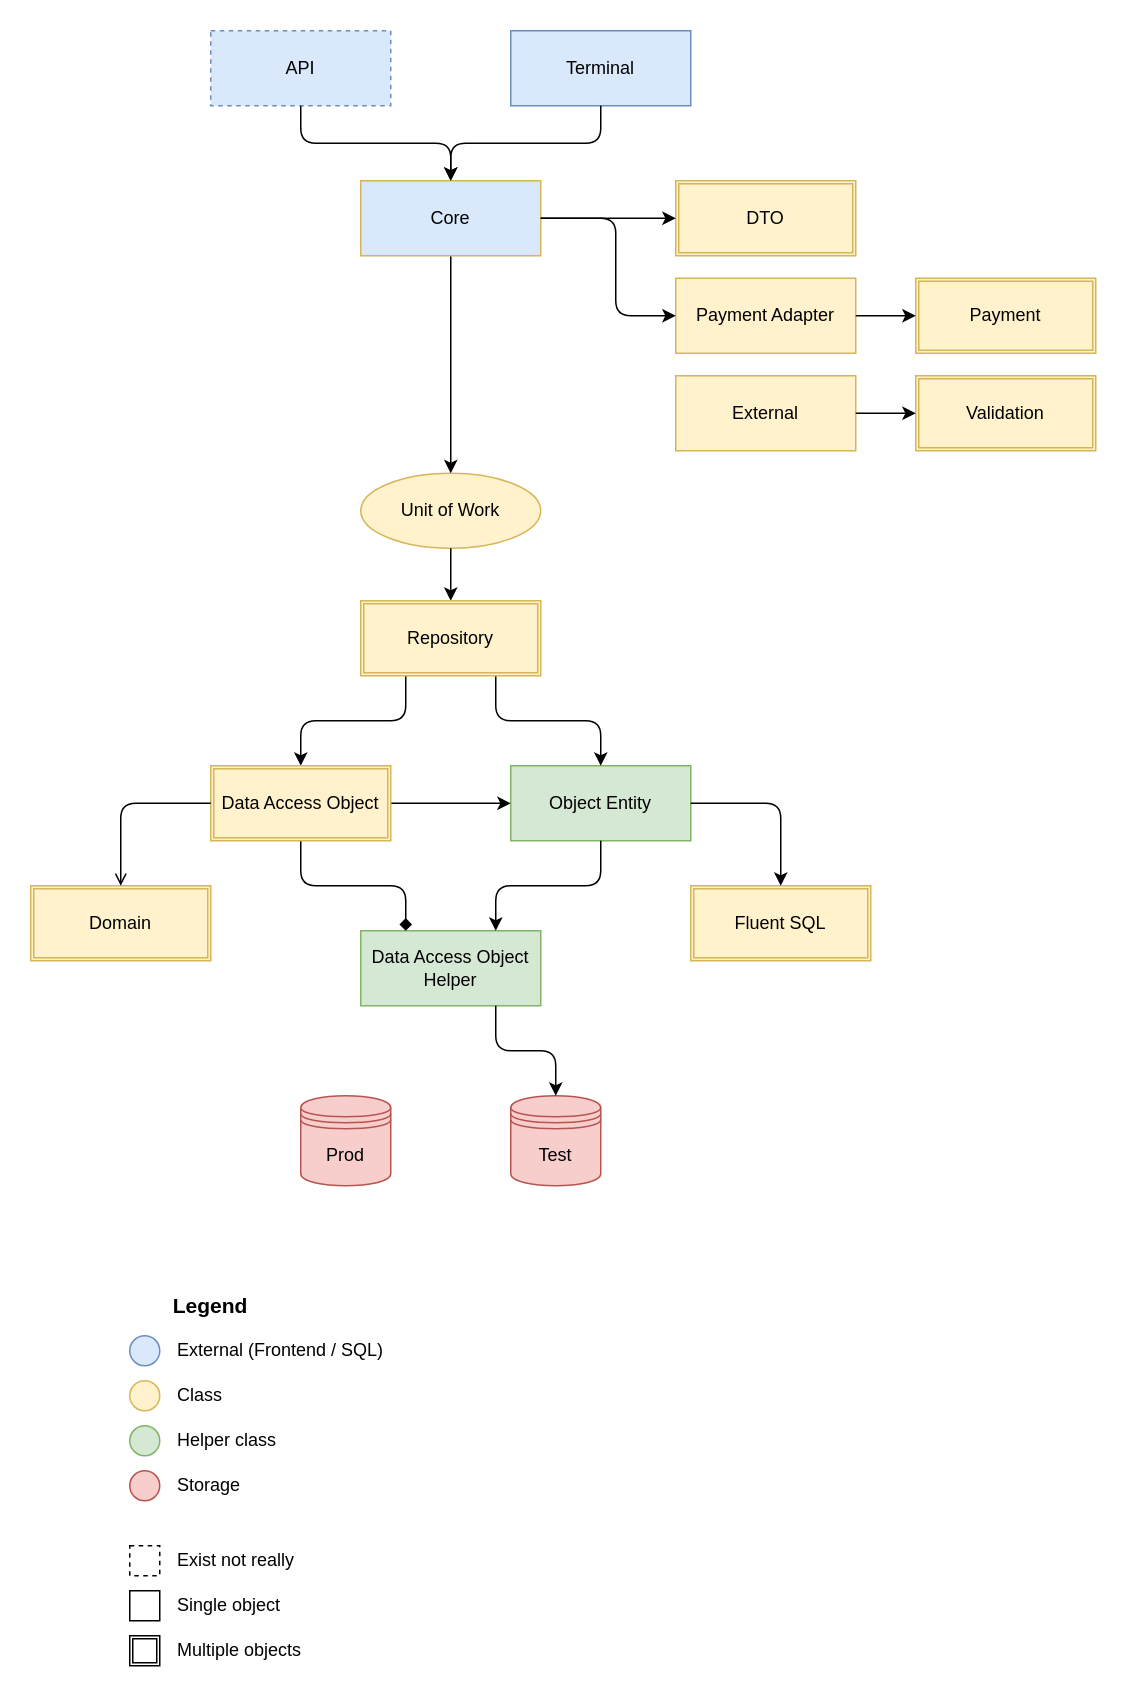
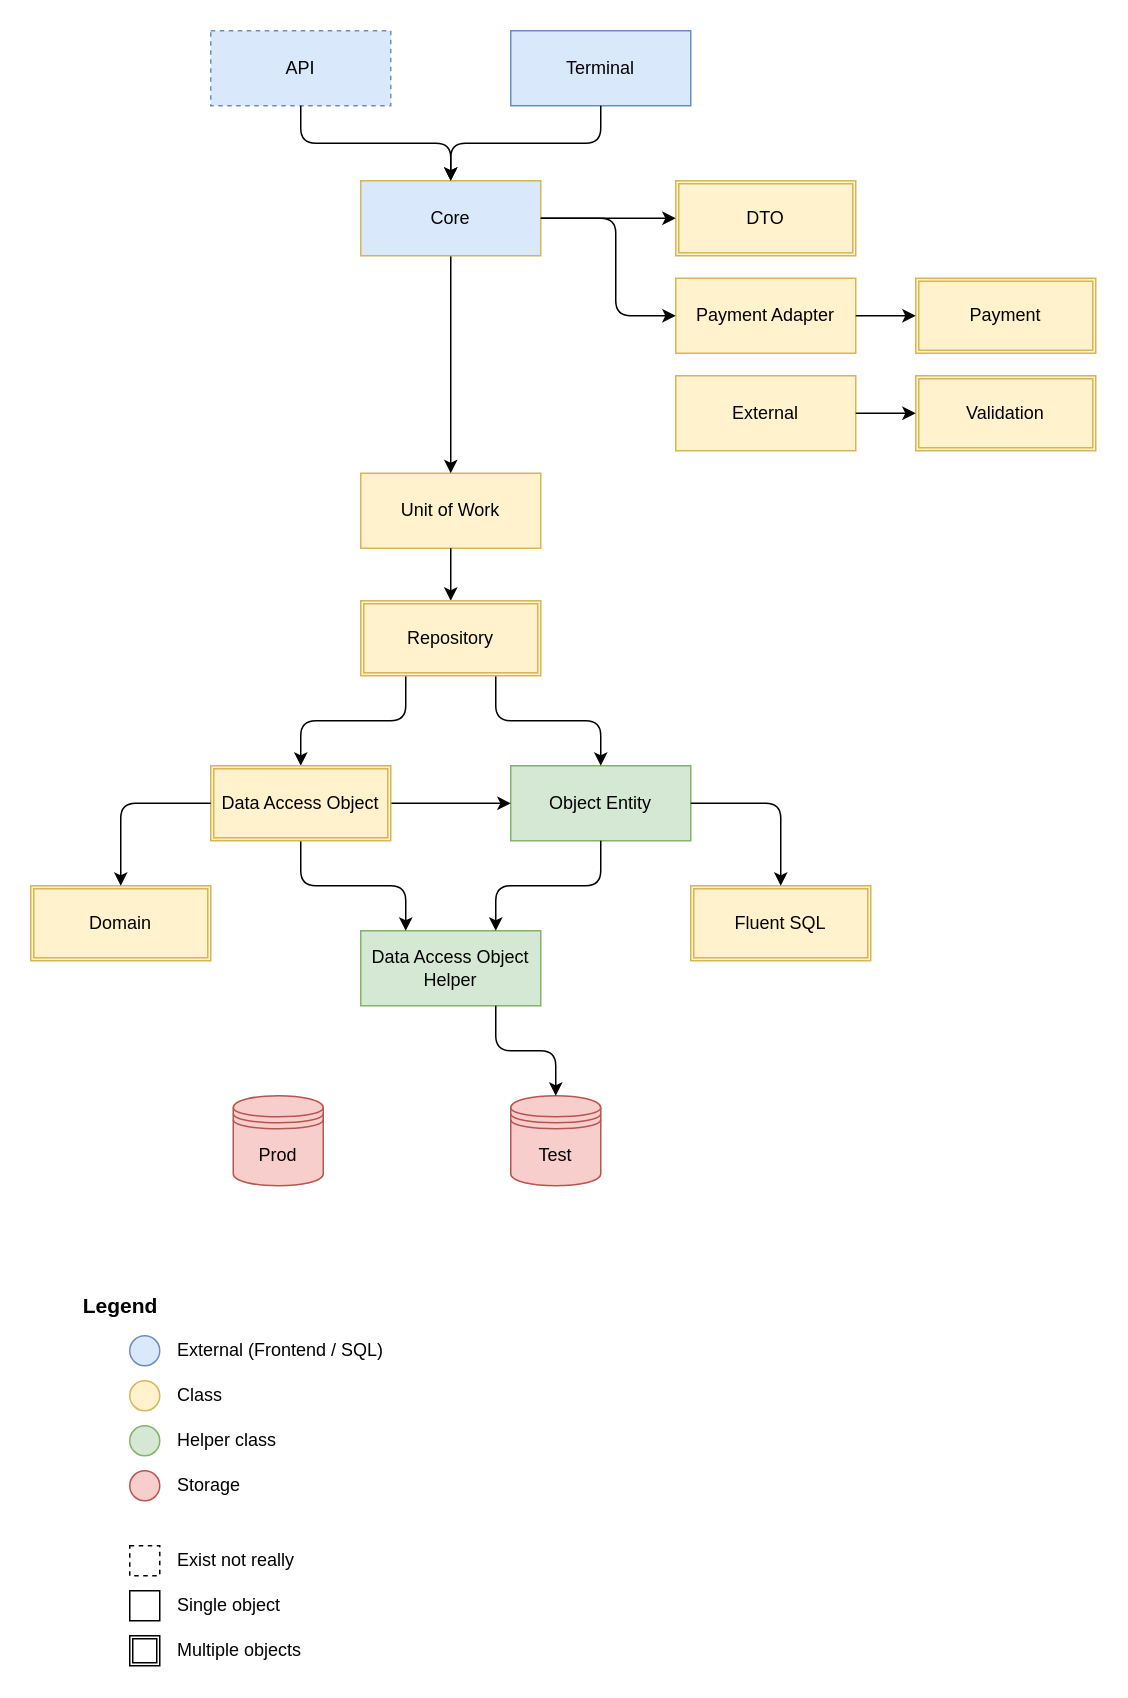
node "Unit of Work": shape ellipse -> rectangle
edge "Data Access Object" -> "Domain": arrowhead open -> classic
edge "Data Access Object" -> "Data Access Object Helper": arrowhead diamond -> classic
node "Prod": moved (346, 1141) -> (278, 1141)
node "Legend": moved (211, 1306) -> (121, 1306)
